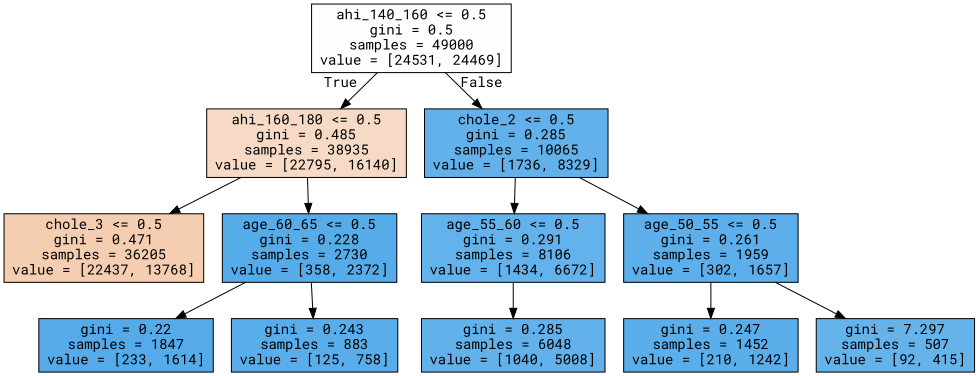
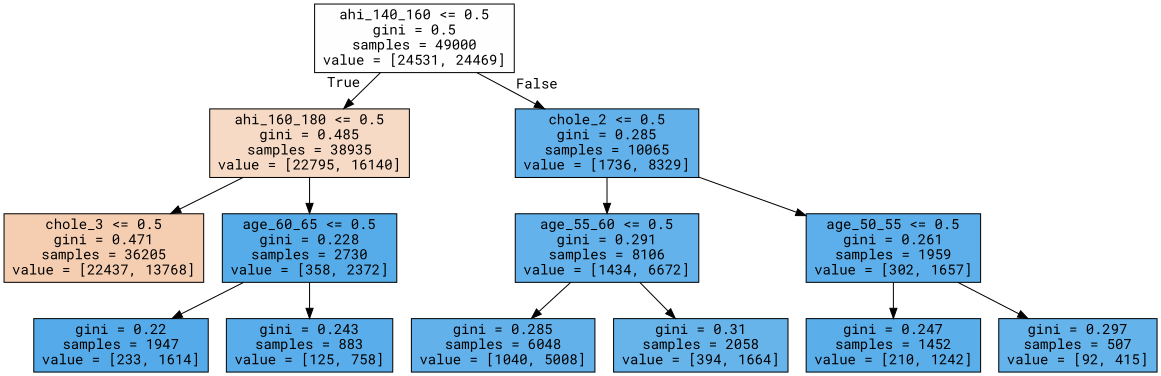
node "gini = 0.22 samples = 1847 value = [233, 1614]": label "gini = 0.22 samples = 1847 value = [233, 1614]" -> "gini = 0.22 samples = 1947 value = [233, 1614]"
node "gini = 0.31 samples = 2058 value = [394, 1664]": added
node "gini = 7.297 samples = 507 value = [92, 415]": label "gini = 7.297 samples = 507 value = [92, 415]" -> "gini = 0.297 samples = 507 value = [92, 415]"
